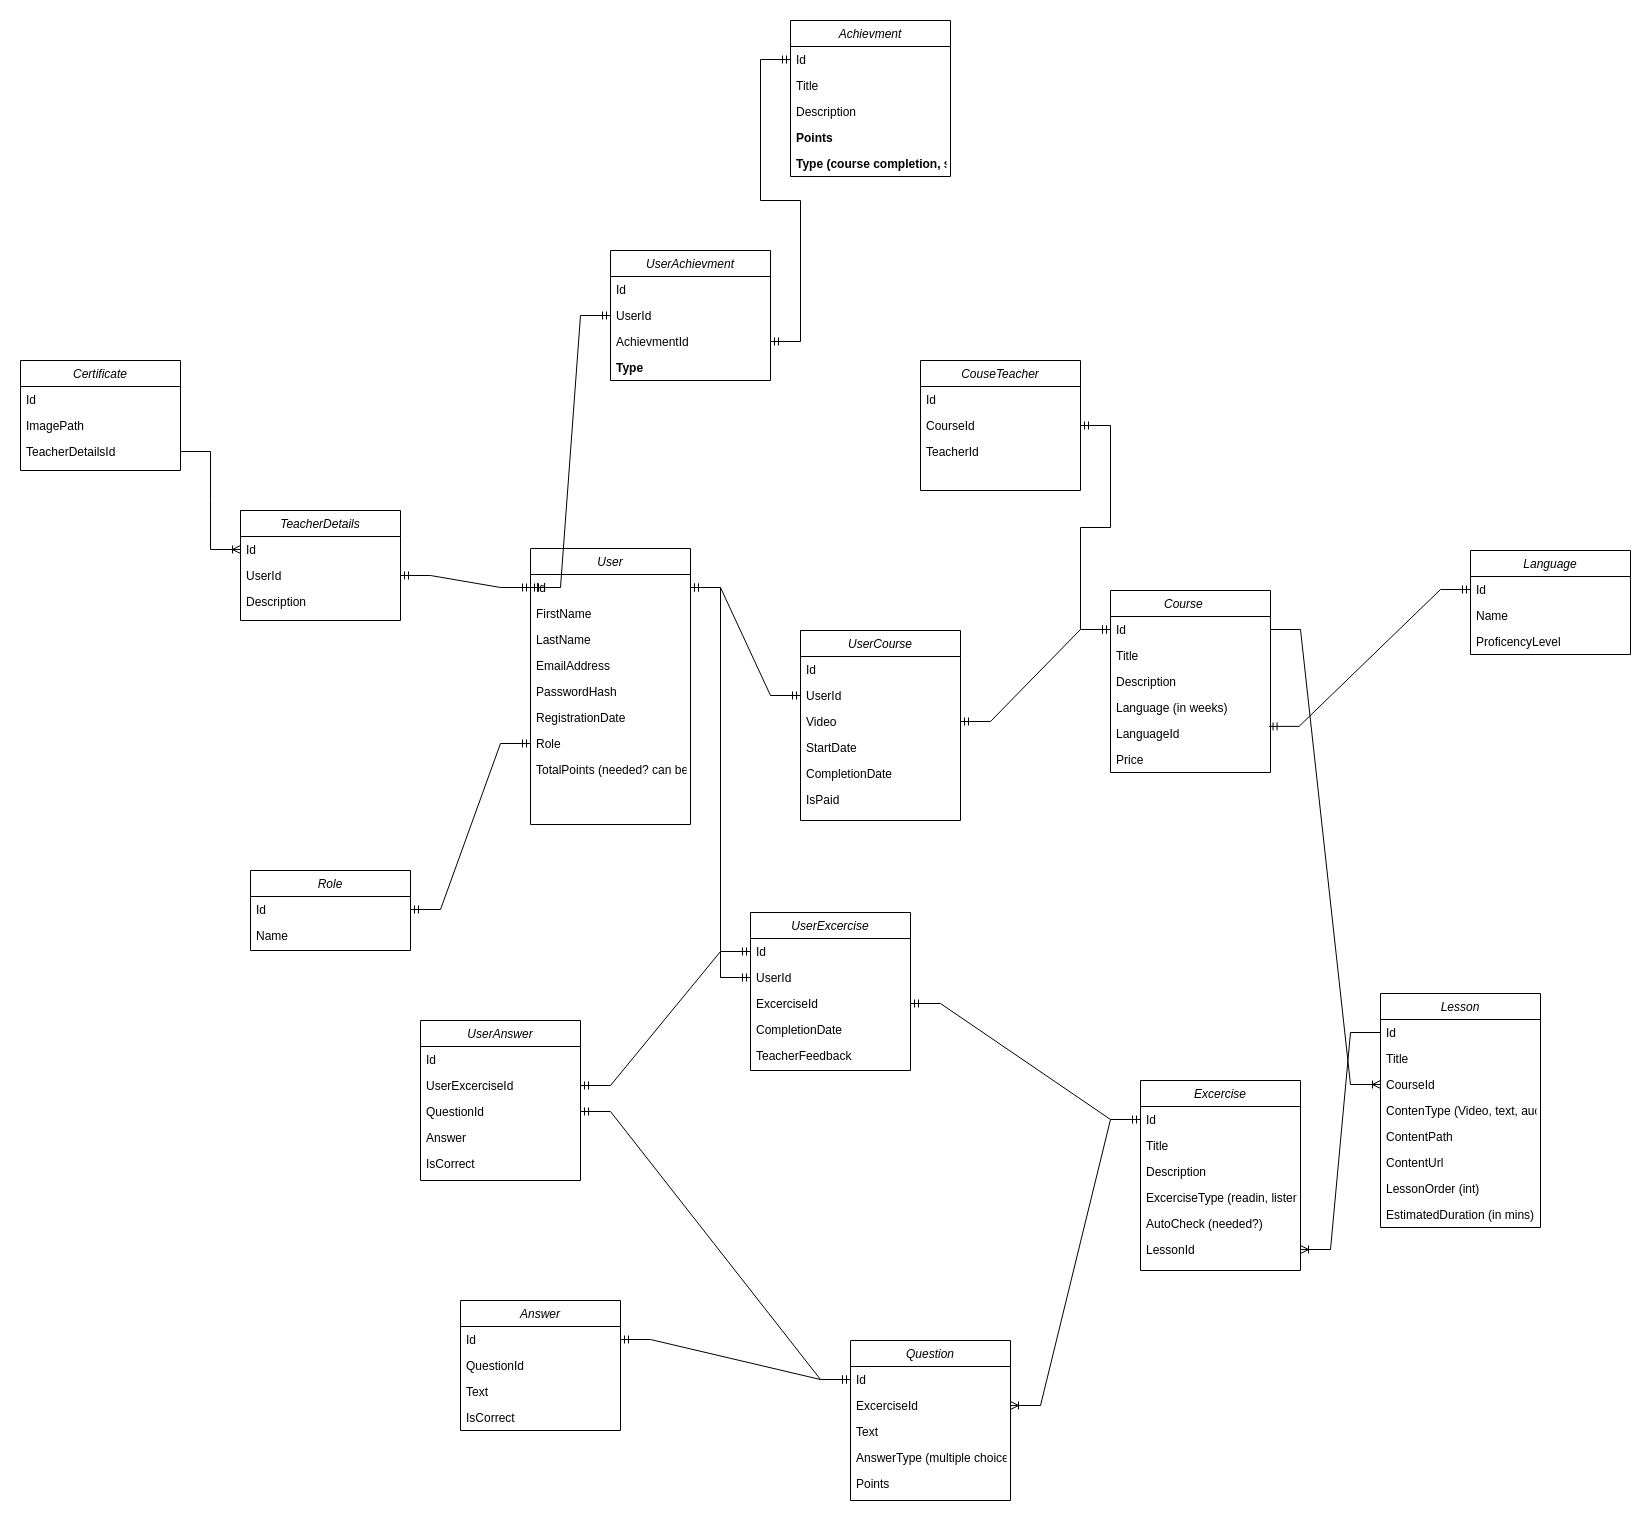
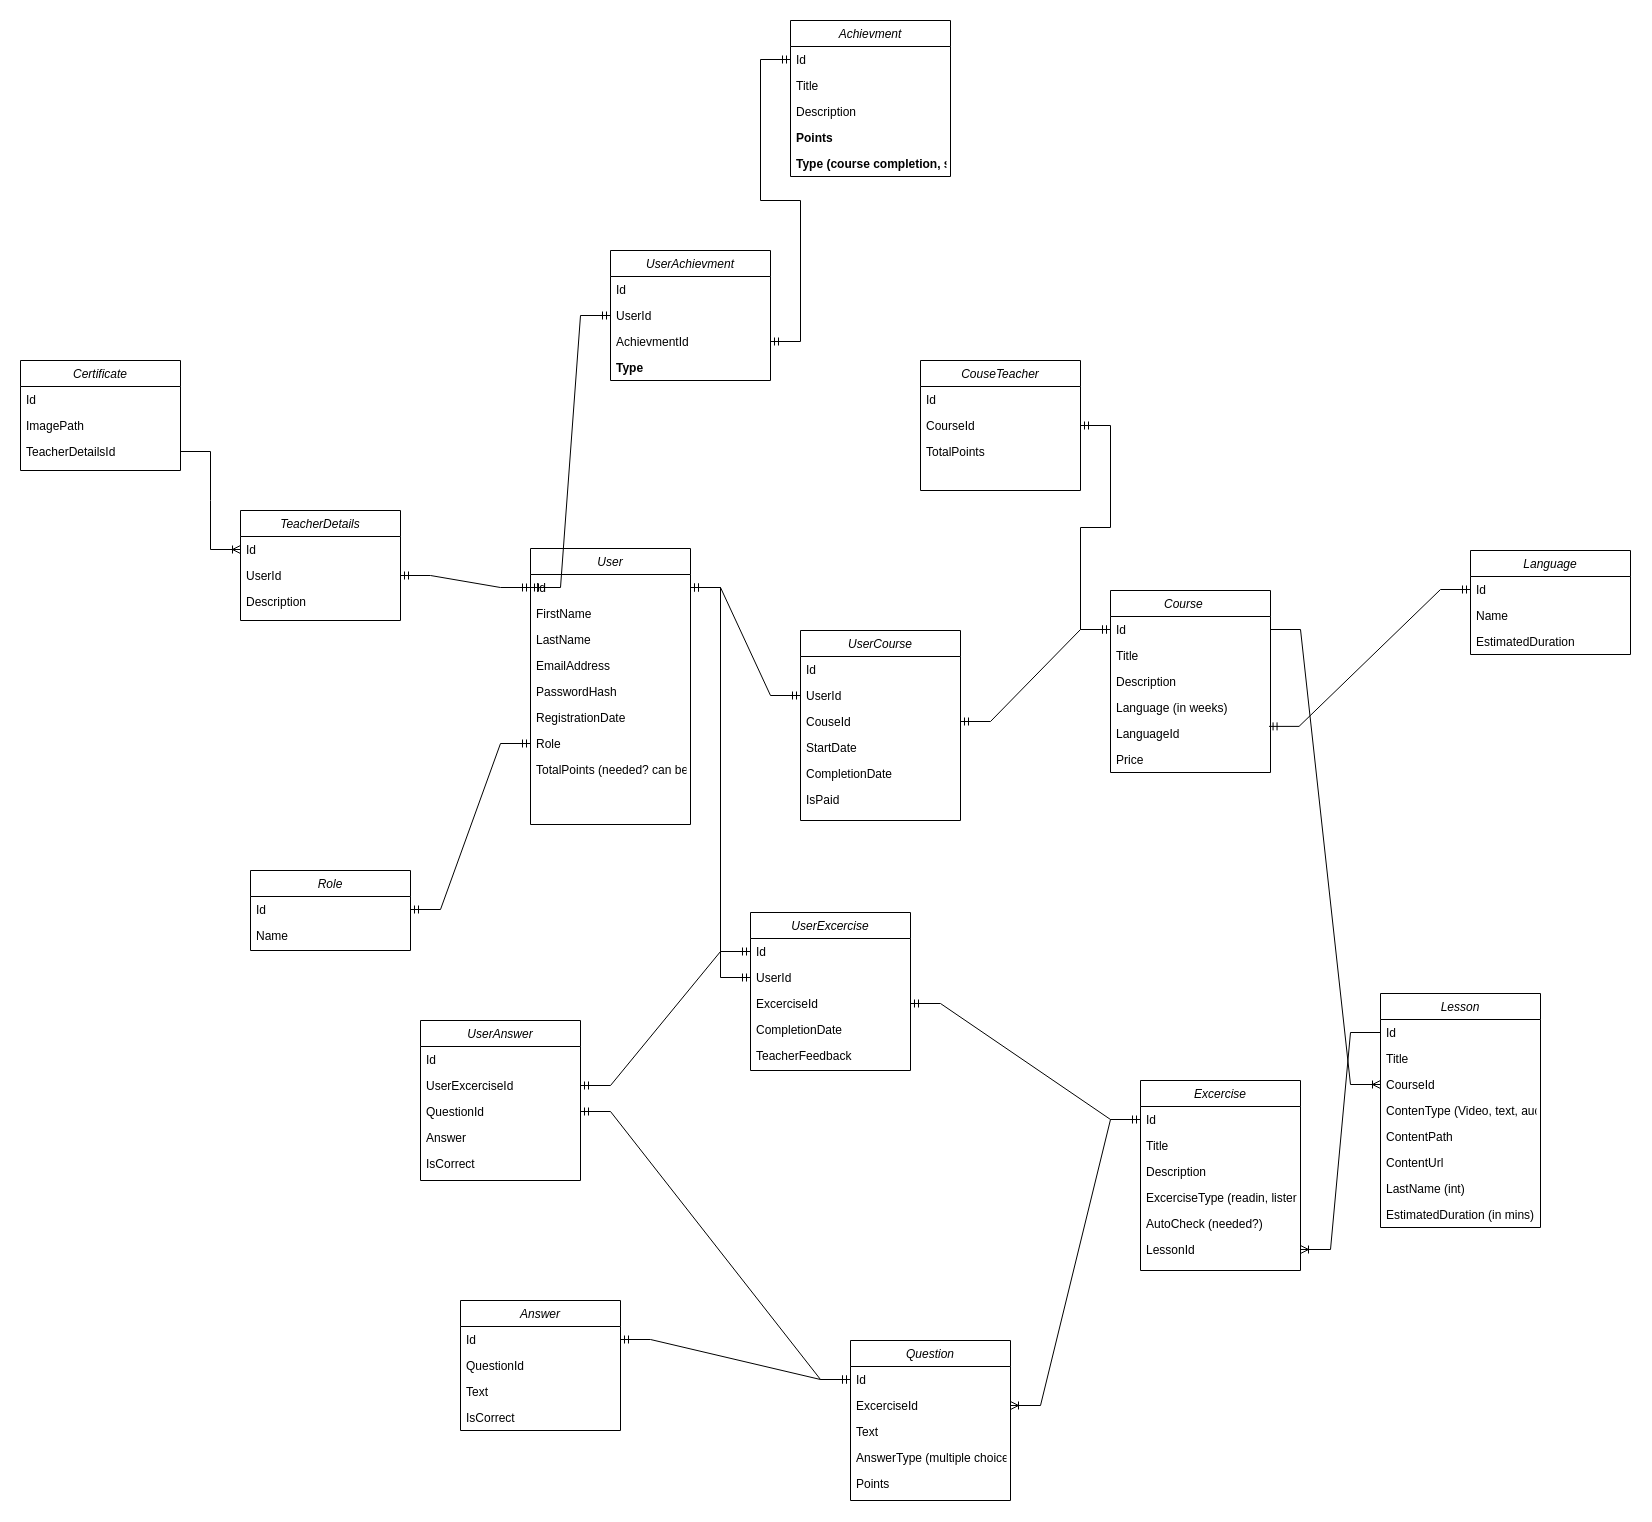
node "TeacherId": label "TeacherId" -> "TotalPoints"
node "ProficencyLevel": label "ProficencyLevel" -> "EstimatedDuration"
node "Video": label "Video" -> "CouseId"
node "LessonOrder (int)": label "LessonOrder (int)" -> "LastName (int)"
